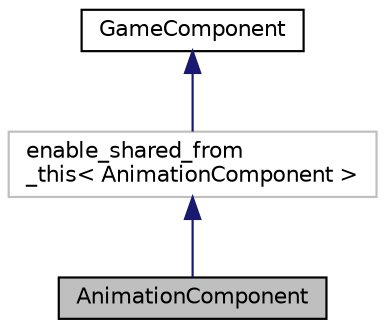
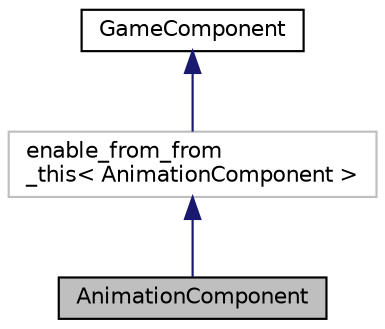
node "enable_shared_from _this< AnimationComponent >": label "enable_shared_from _this< AnimationComponent >" -> "enable_from_from _this< AnimationComponent >"
